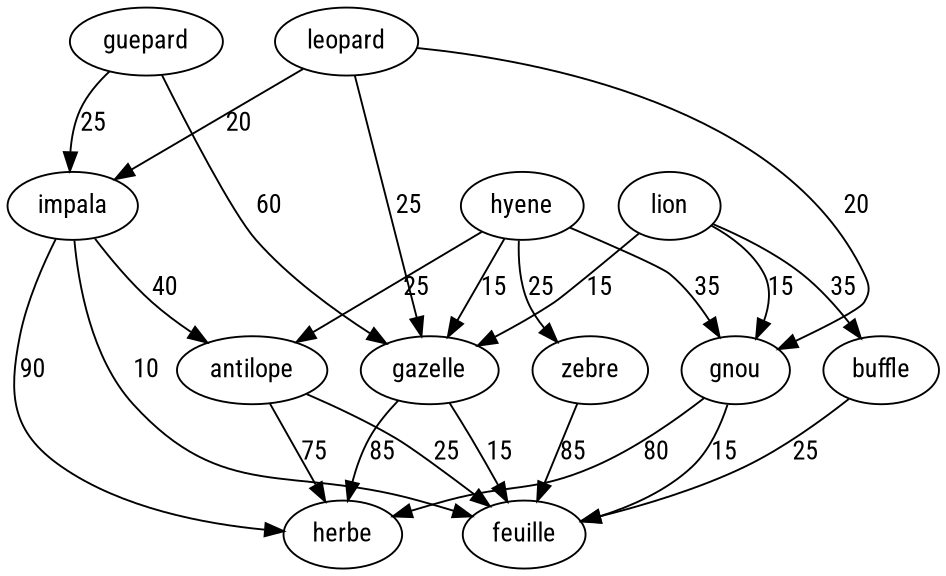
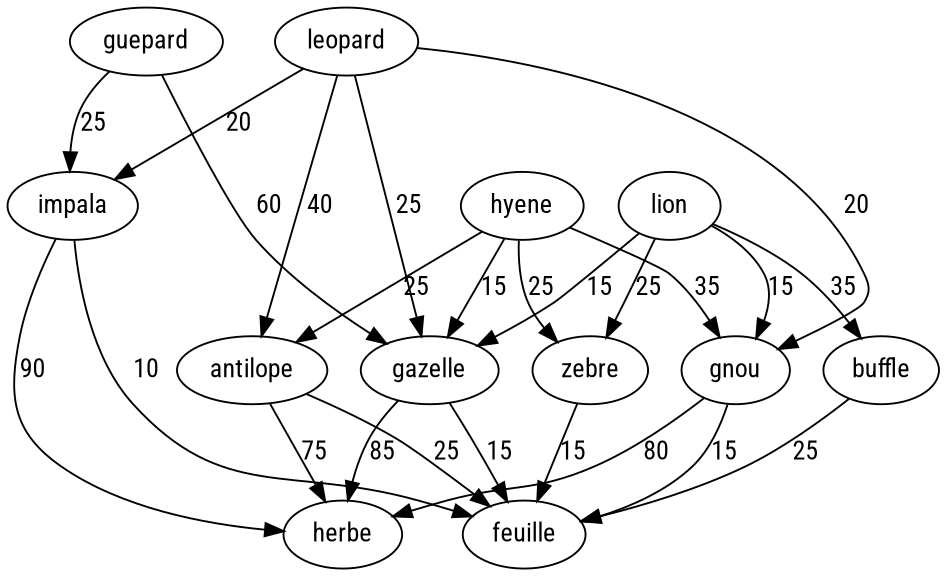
edge "lion" -> "zebre": added, label "25"
edge "impala" -> "antilope": now "leopard" -> "antilope"
edge "zebre" -> "feuille": label "85" -> "15"
